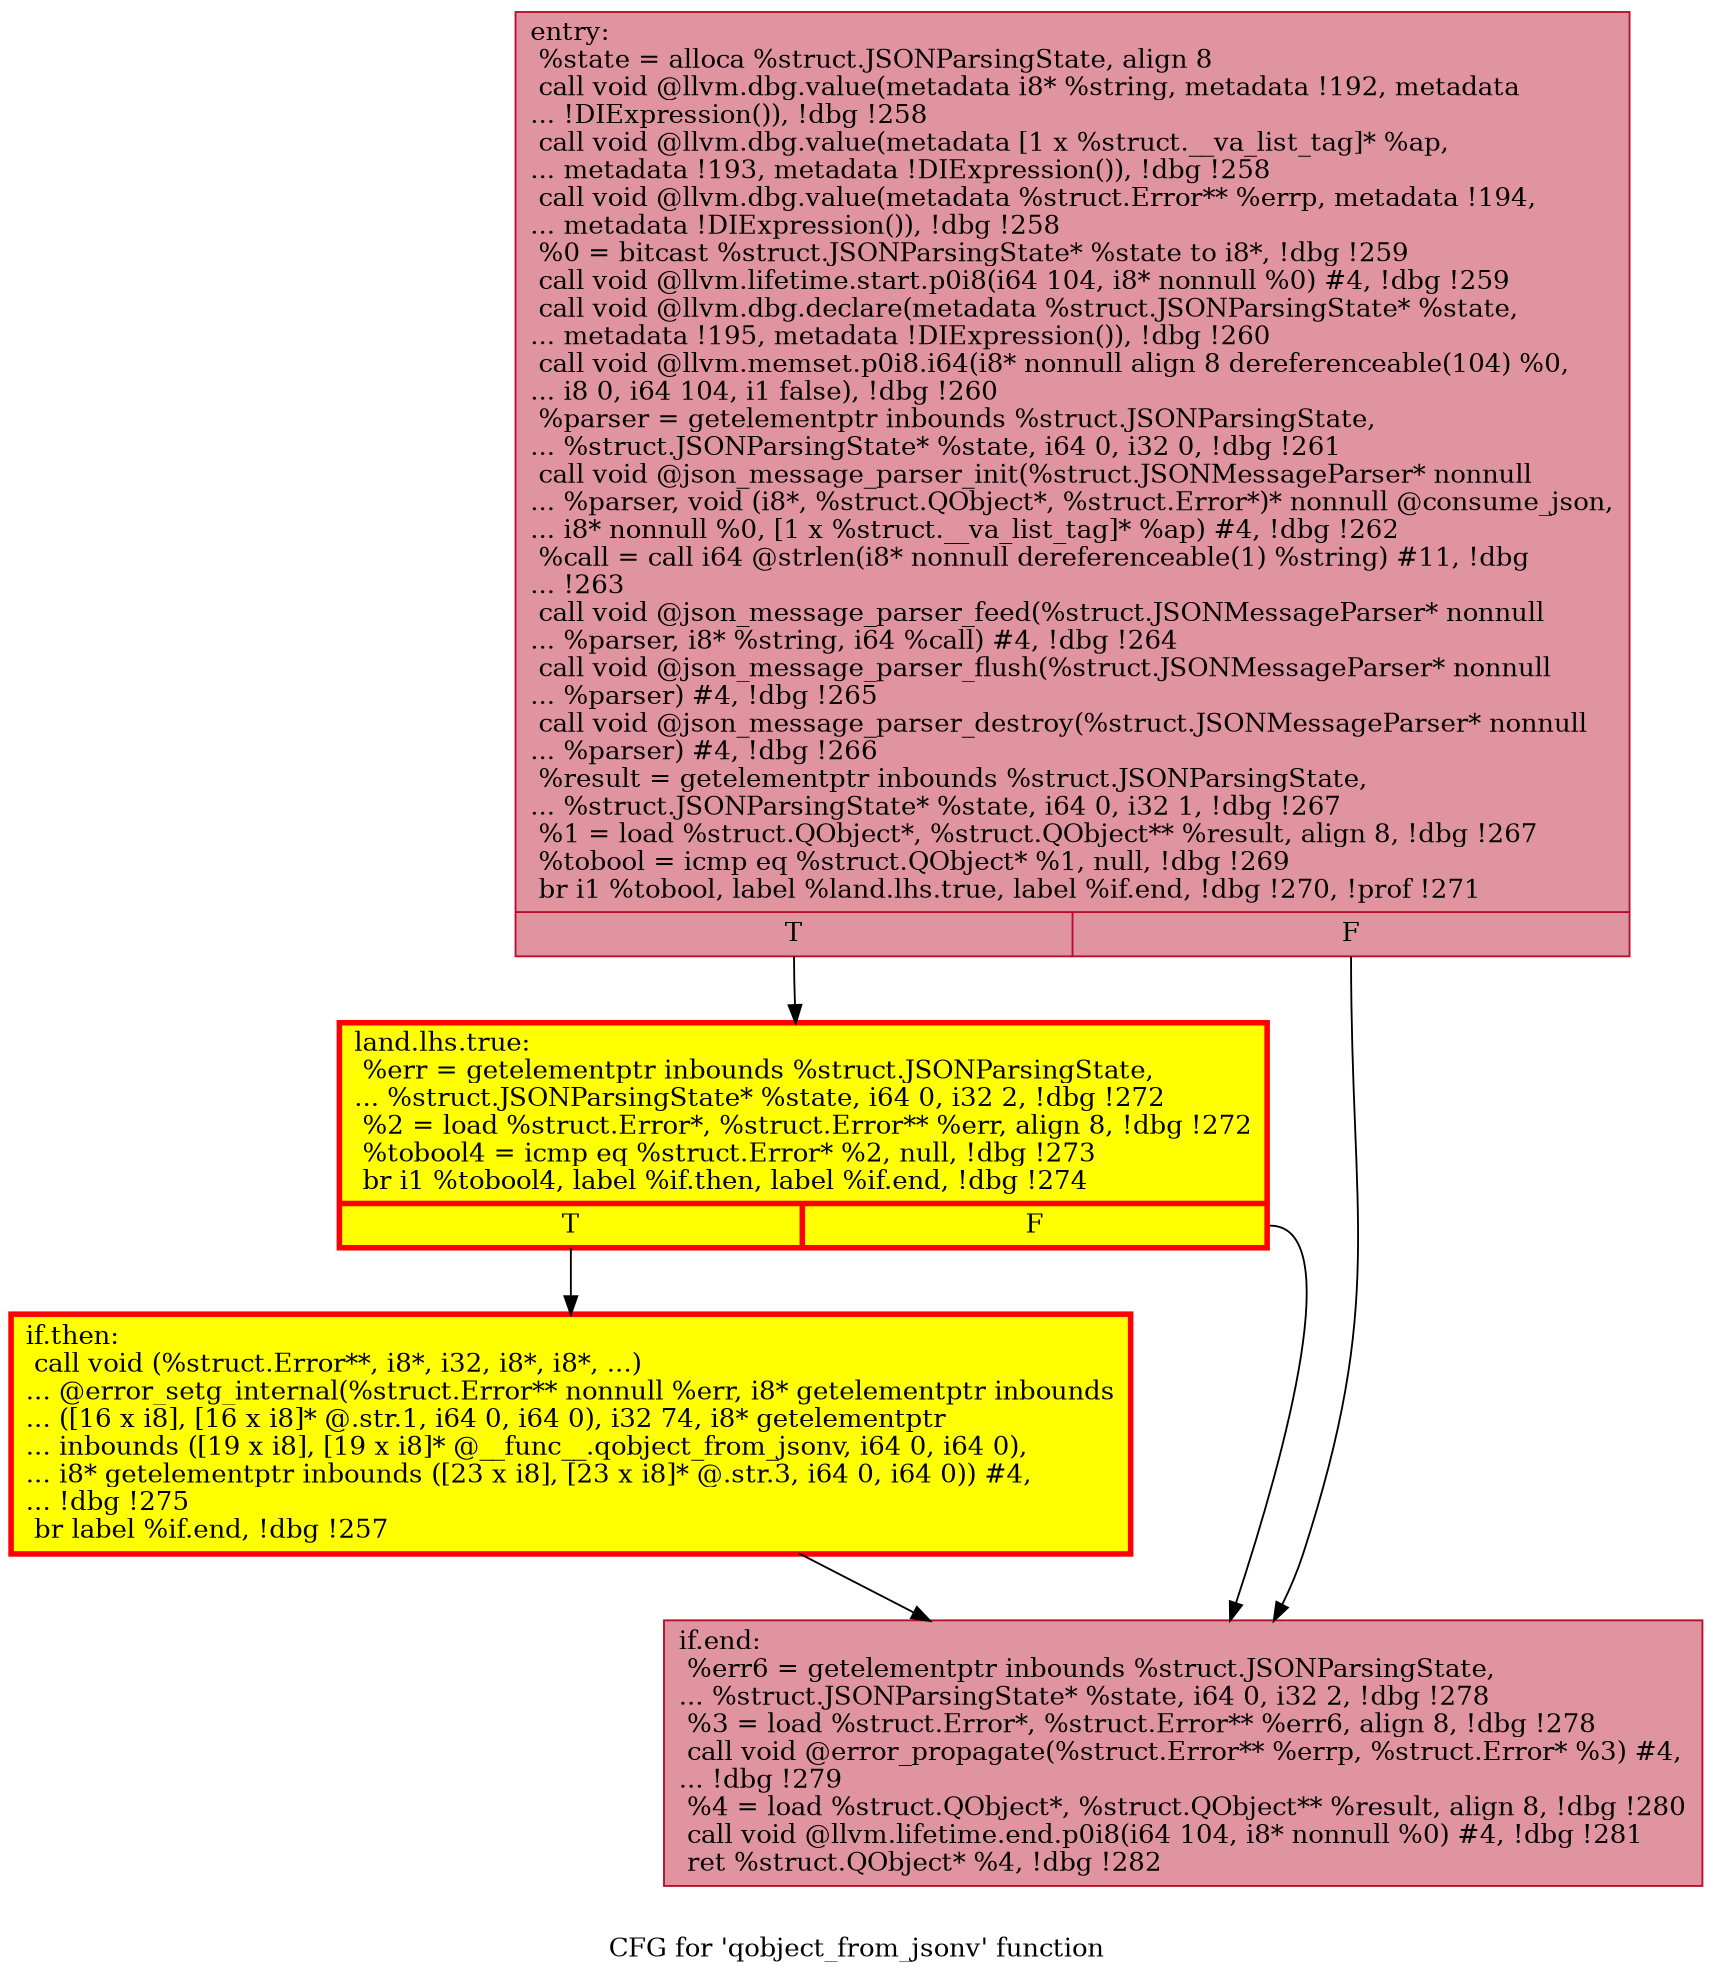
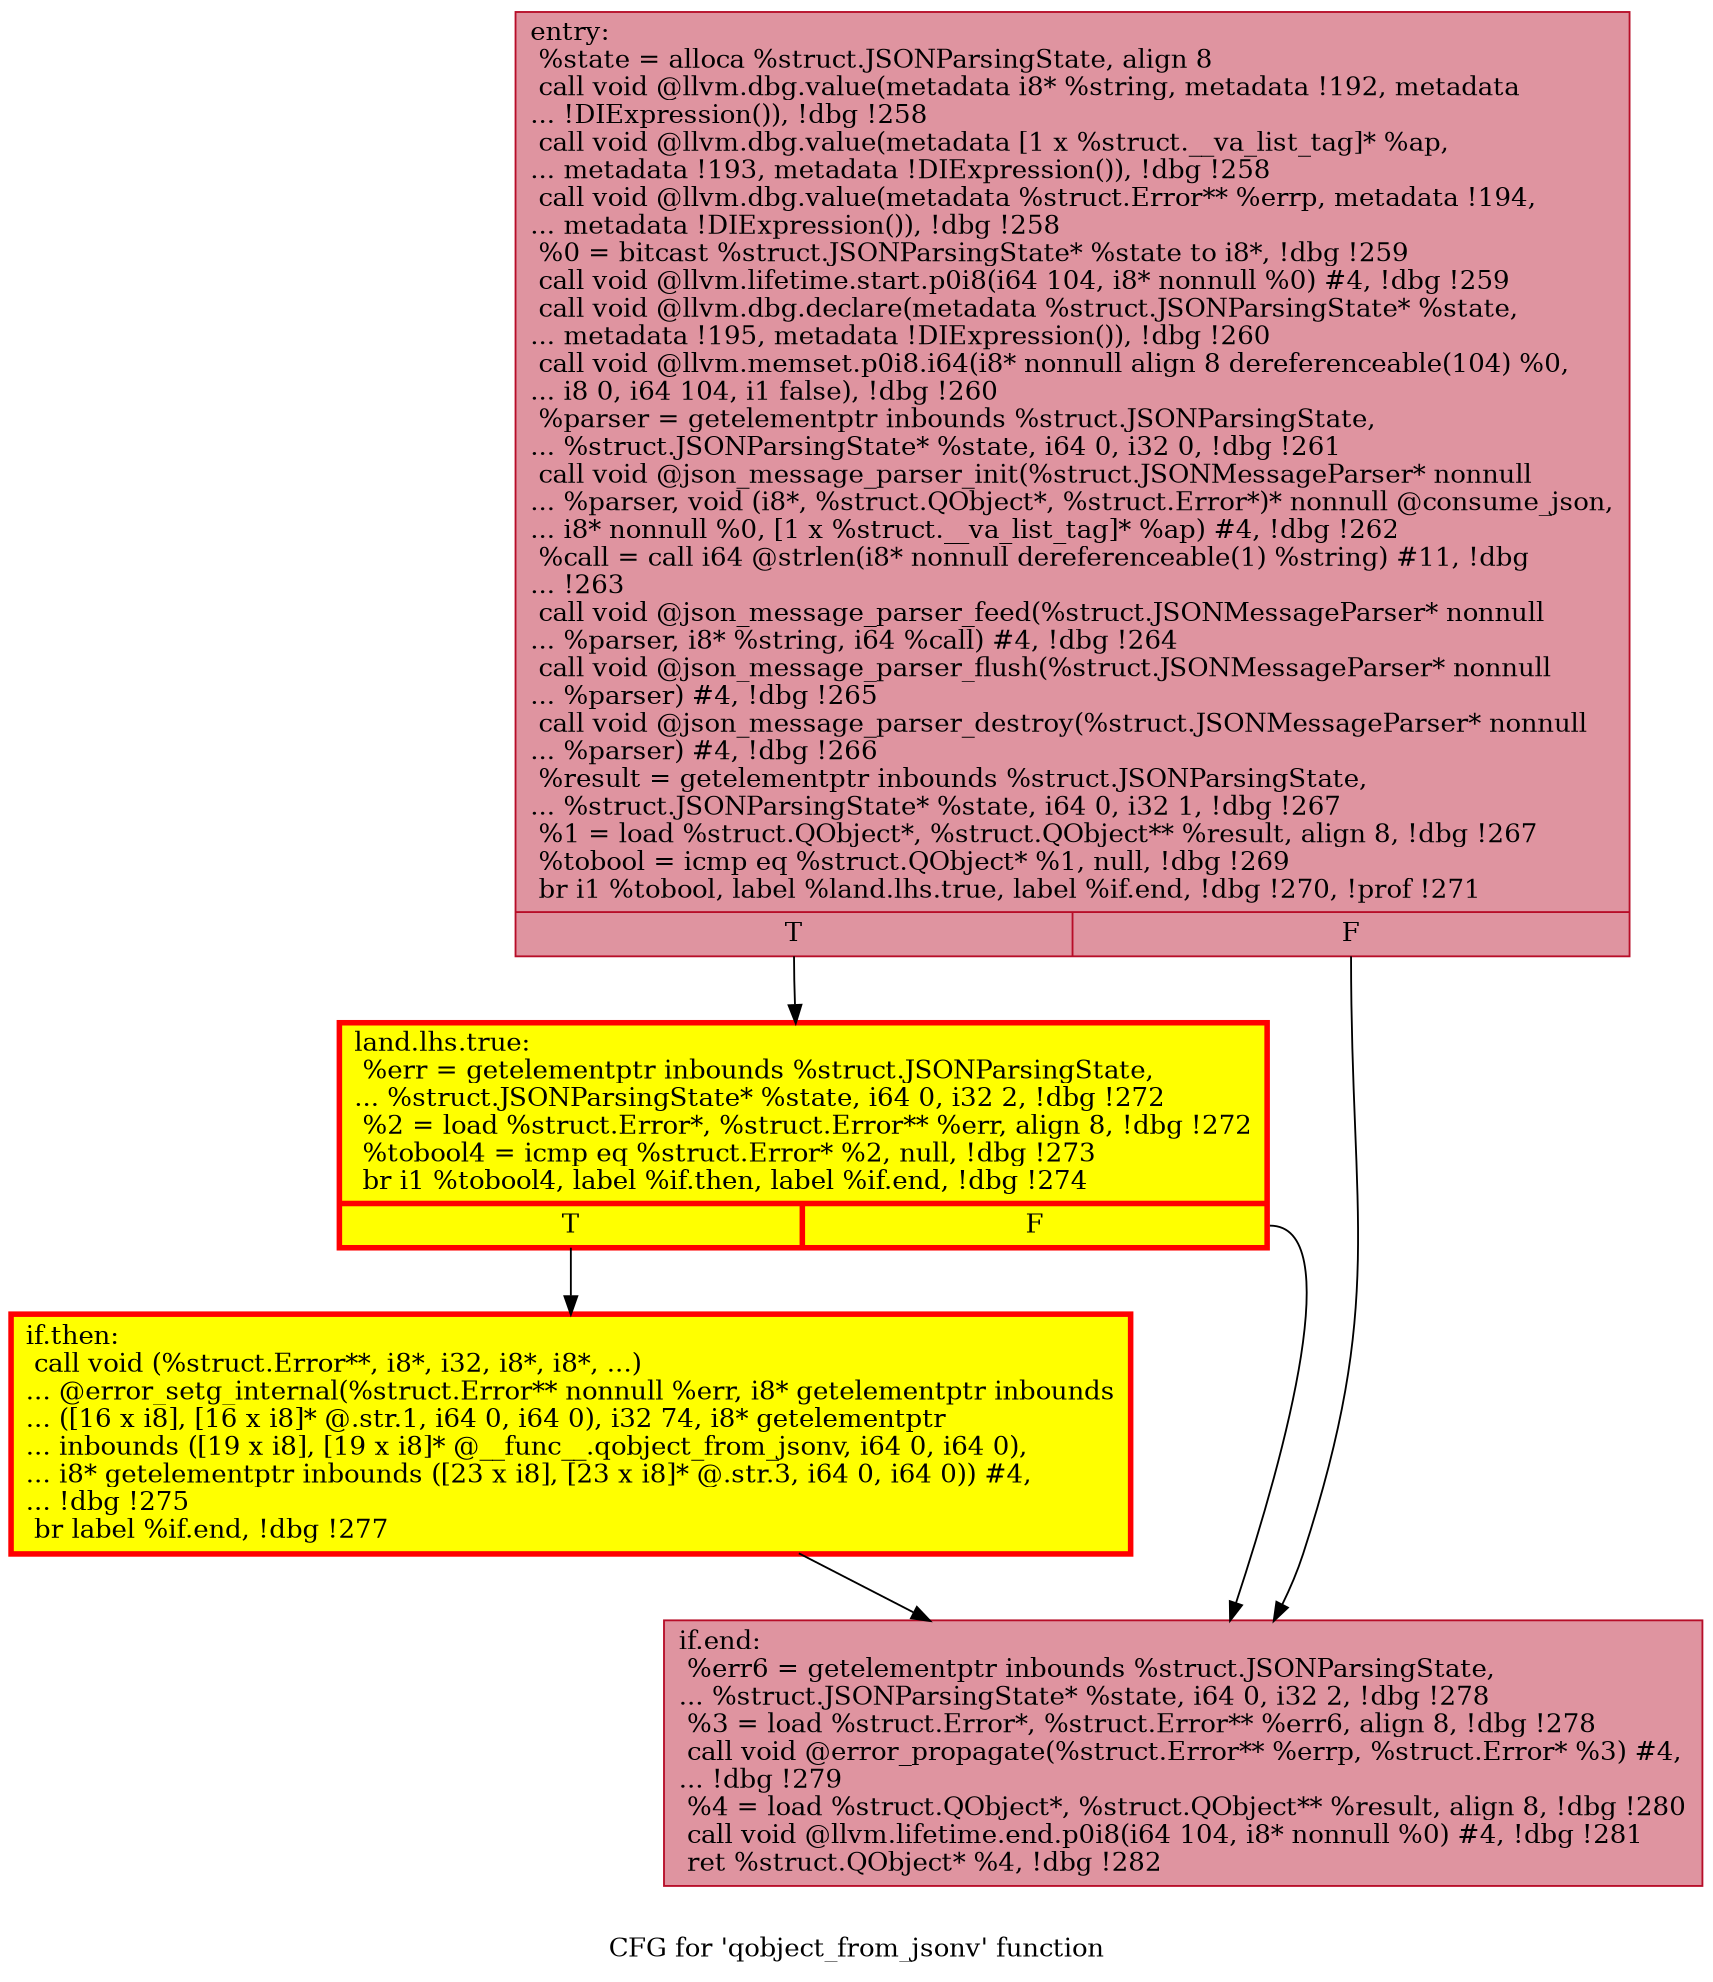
node "if.then:": text "br label %if.end, !dbg !257" -> "br label %if.end, !dbg !277"
